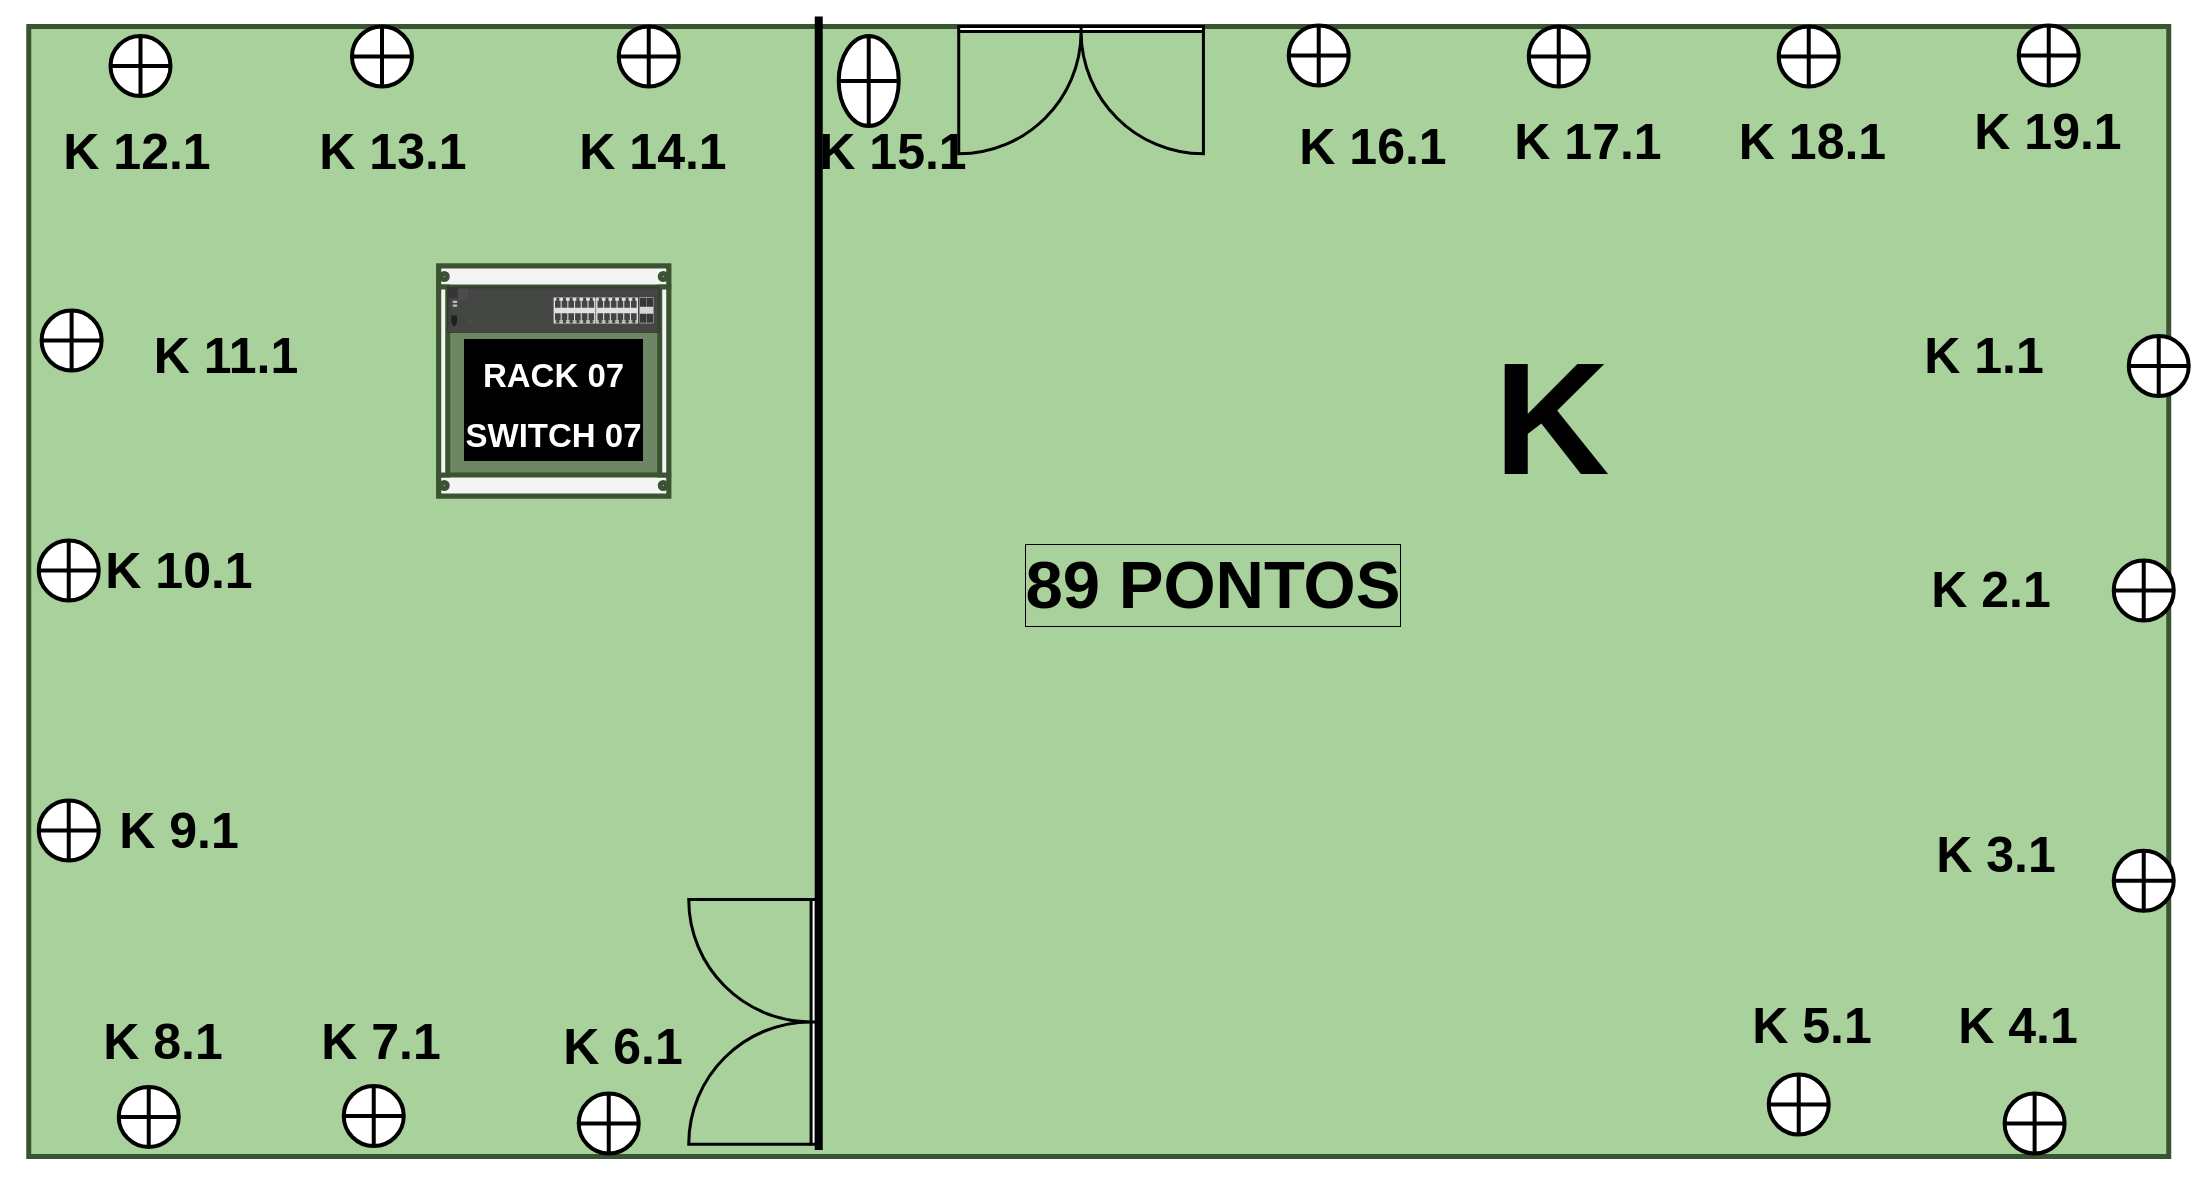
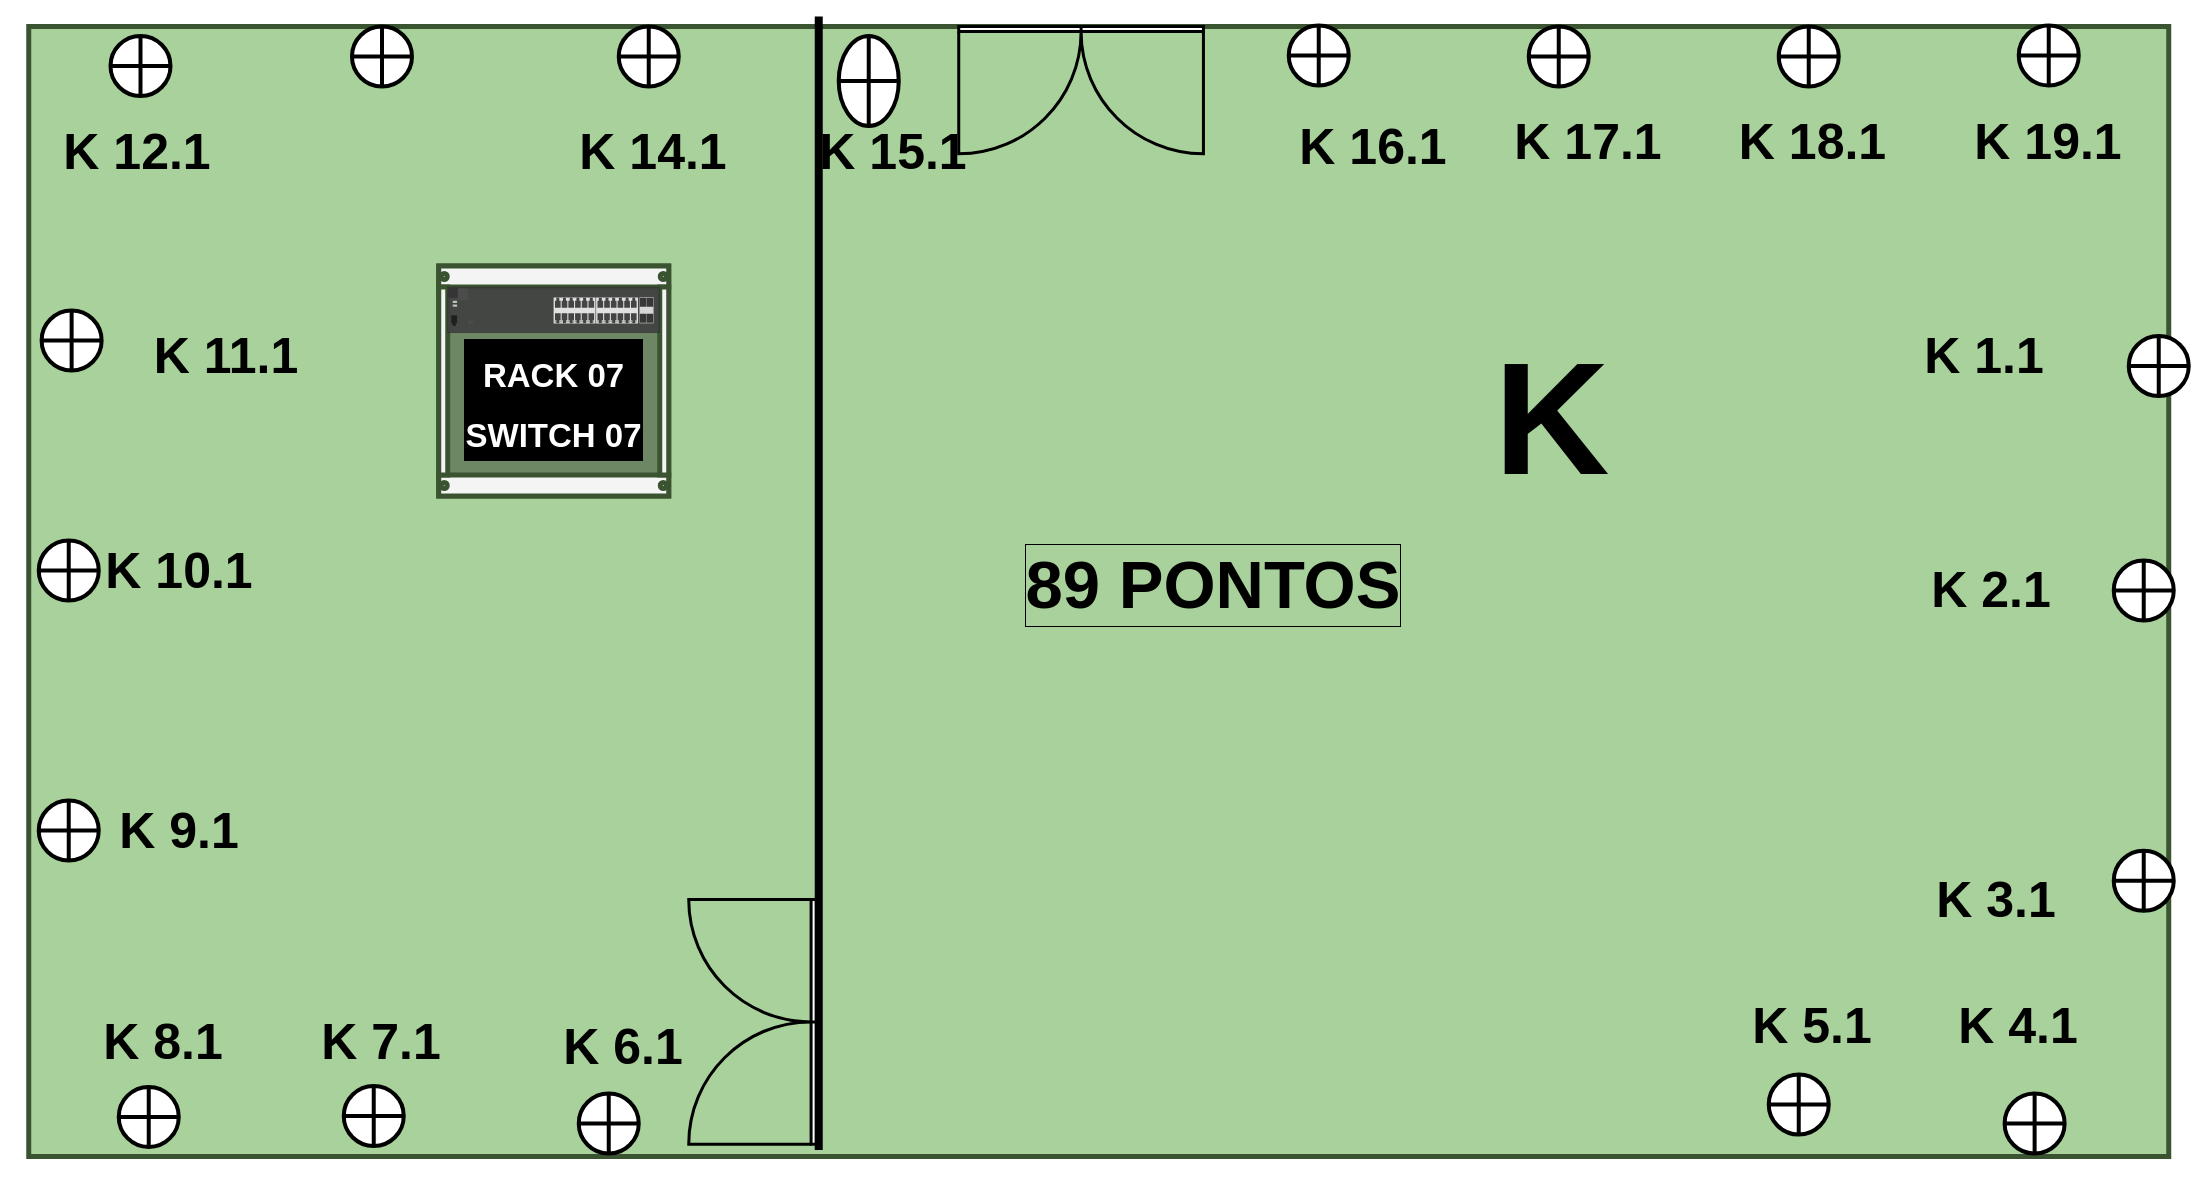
node "K 19.1": moved (2049, 131) -> (2049, 141)
node "K 13.1": removed
node "K 3.1": moved (1997, 855) -> (1997, 900)
